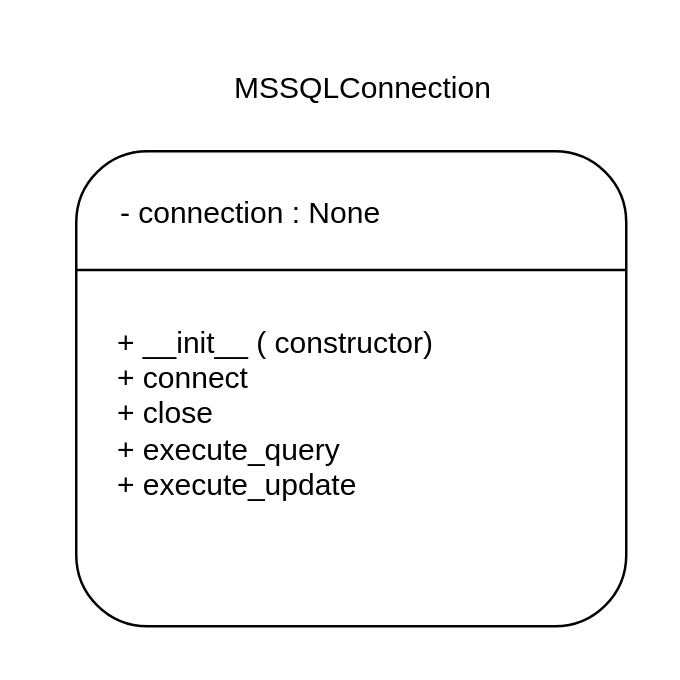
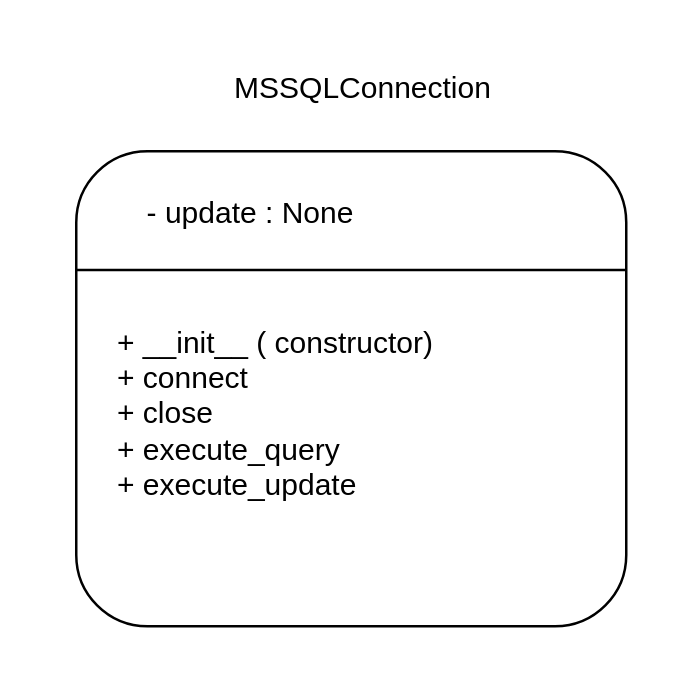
node "- connection : None": label "- connection : None" -> "- update : None"
